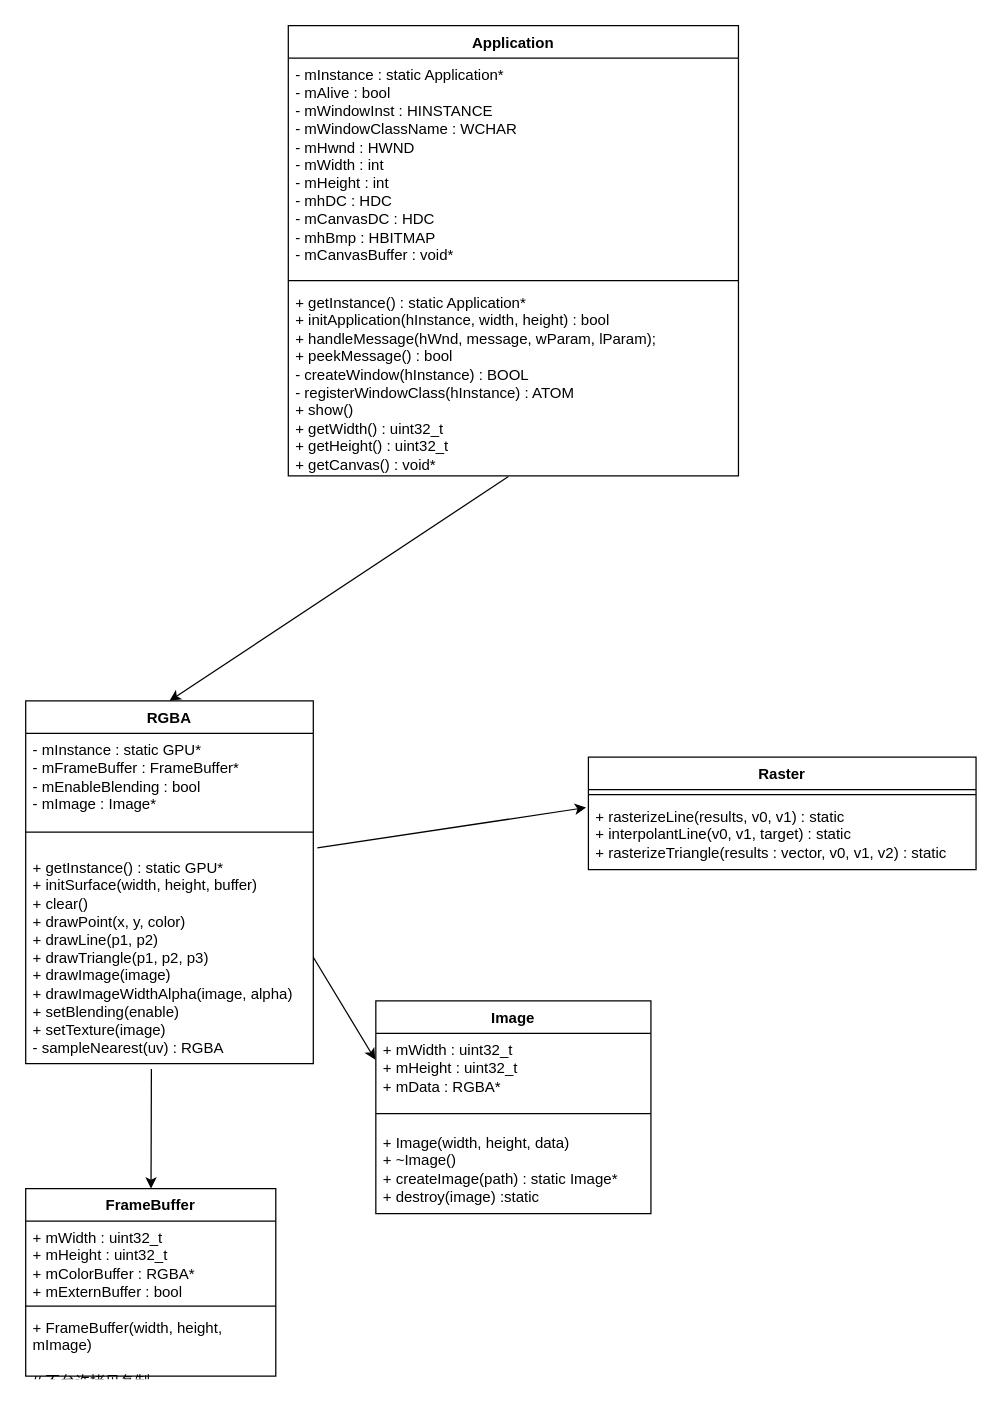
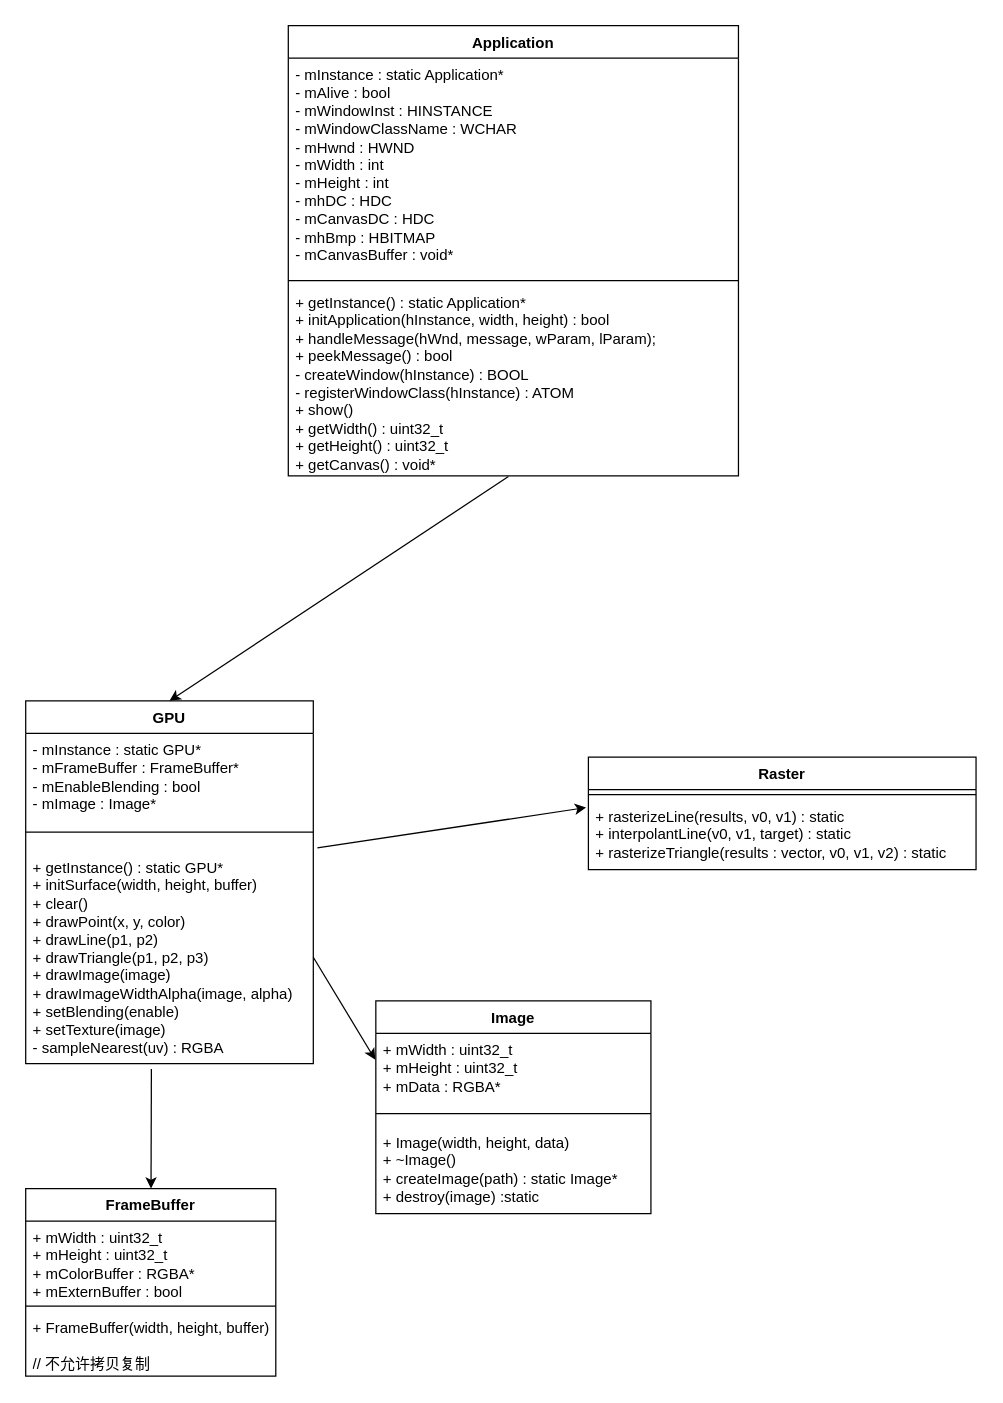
node "RGBA": label "RGBA" -> "GPU"
node "+ FrameBuffer(width, height, mImage) // 不允许拷贝复制": label "+ FrameBuffer(width, height, mImage) // 不允许拷贝复制" -> "+ FrameBuffer(width, height, buffer) // 不允许拷贝复制"
